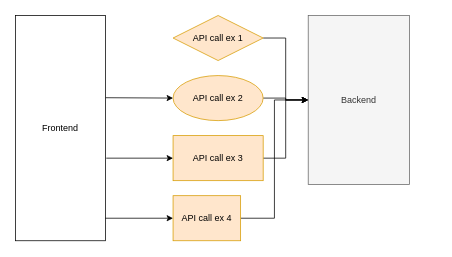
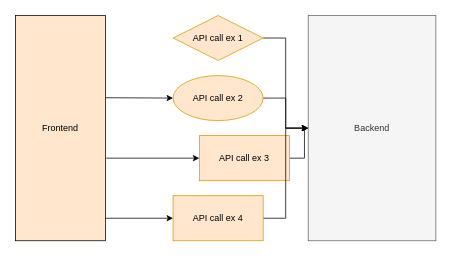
node "Backend": size 101x169 -> 128x225
node "Frontend": fillcolor #ffffff -> #ffe6cc
node "API call ex 3": moved (218, 158) -> (244, 158)
node "API call ex 4": size 68x45 -> 90x45
